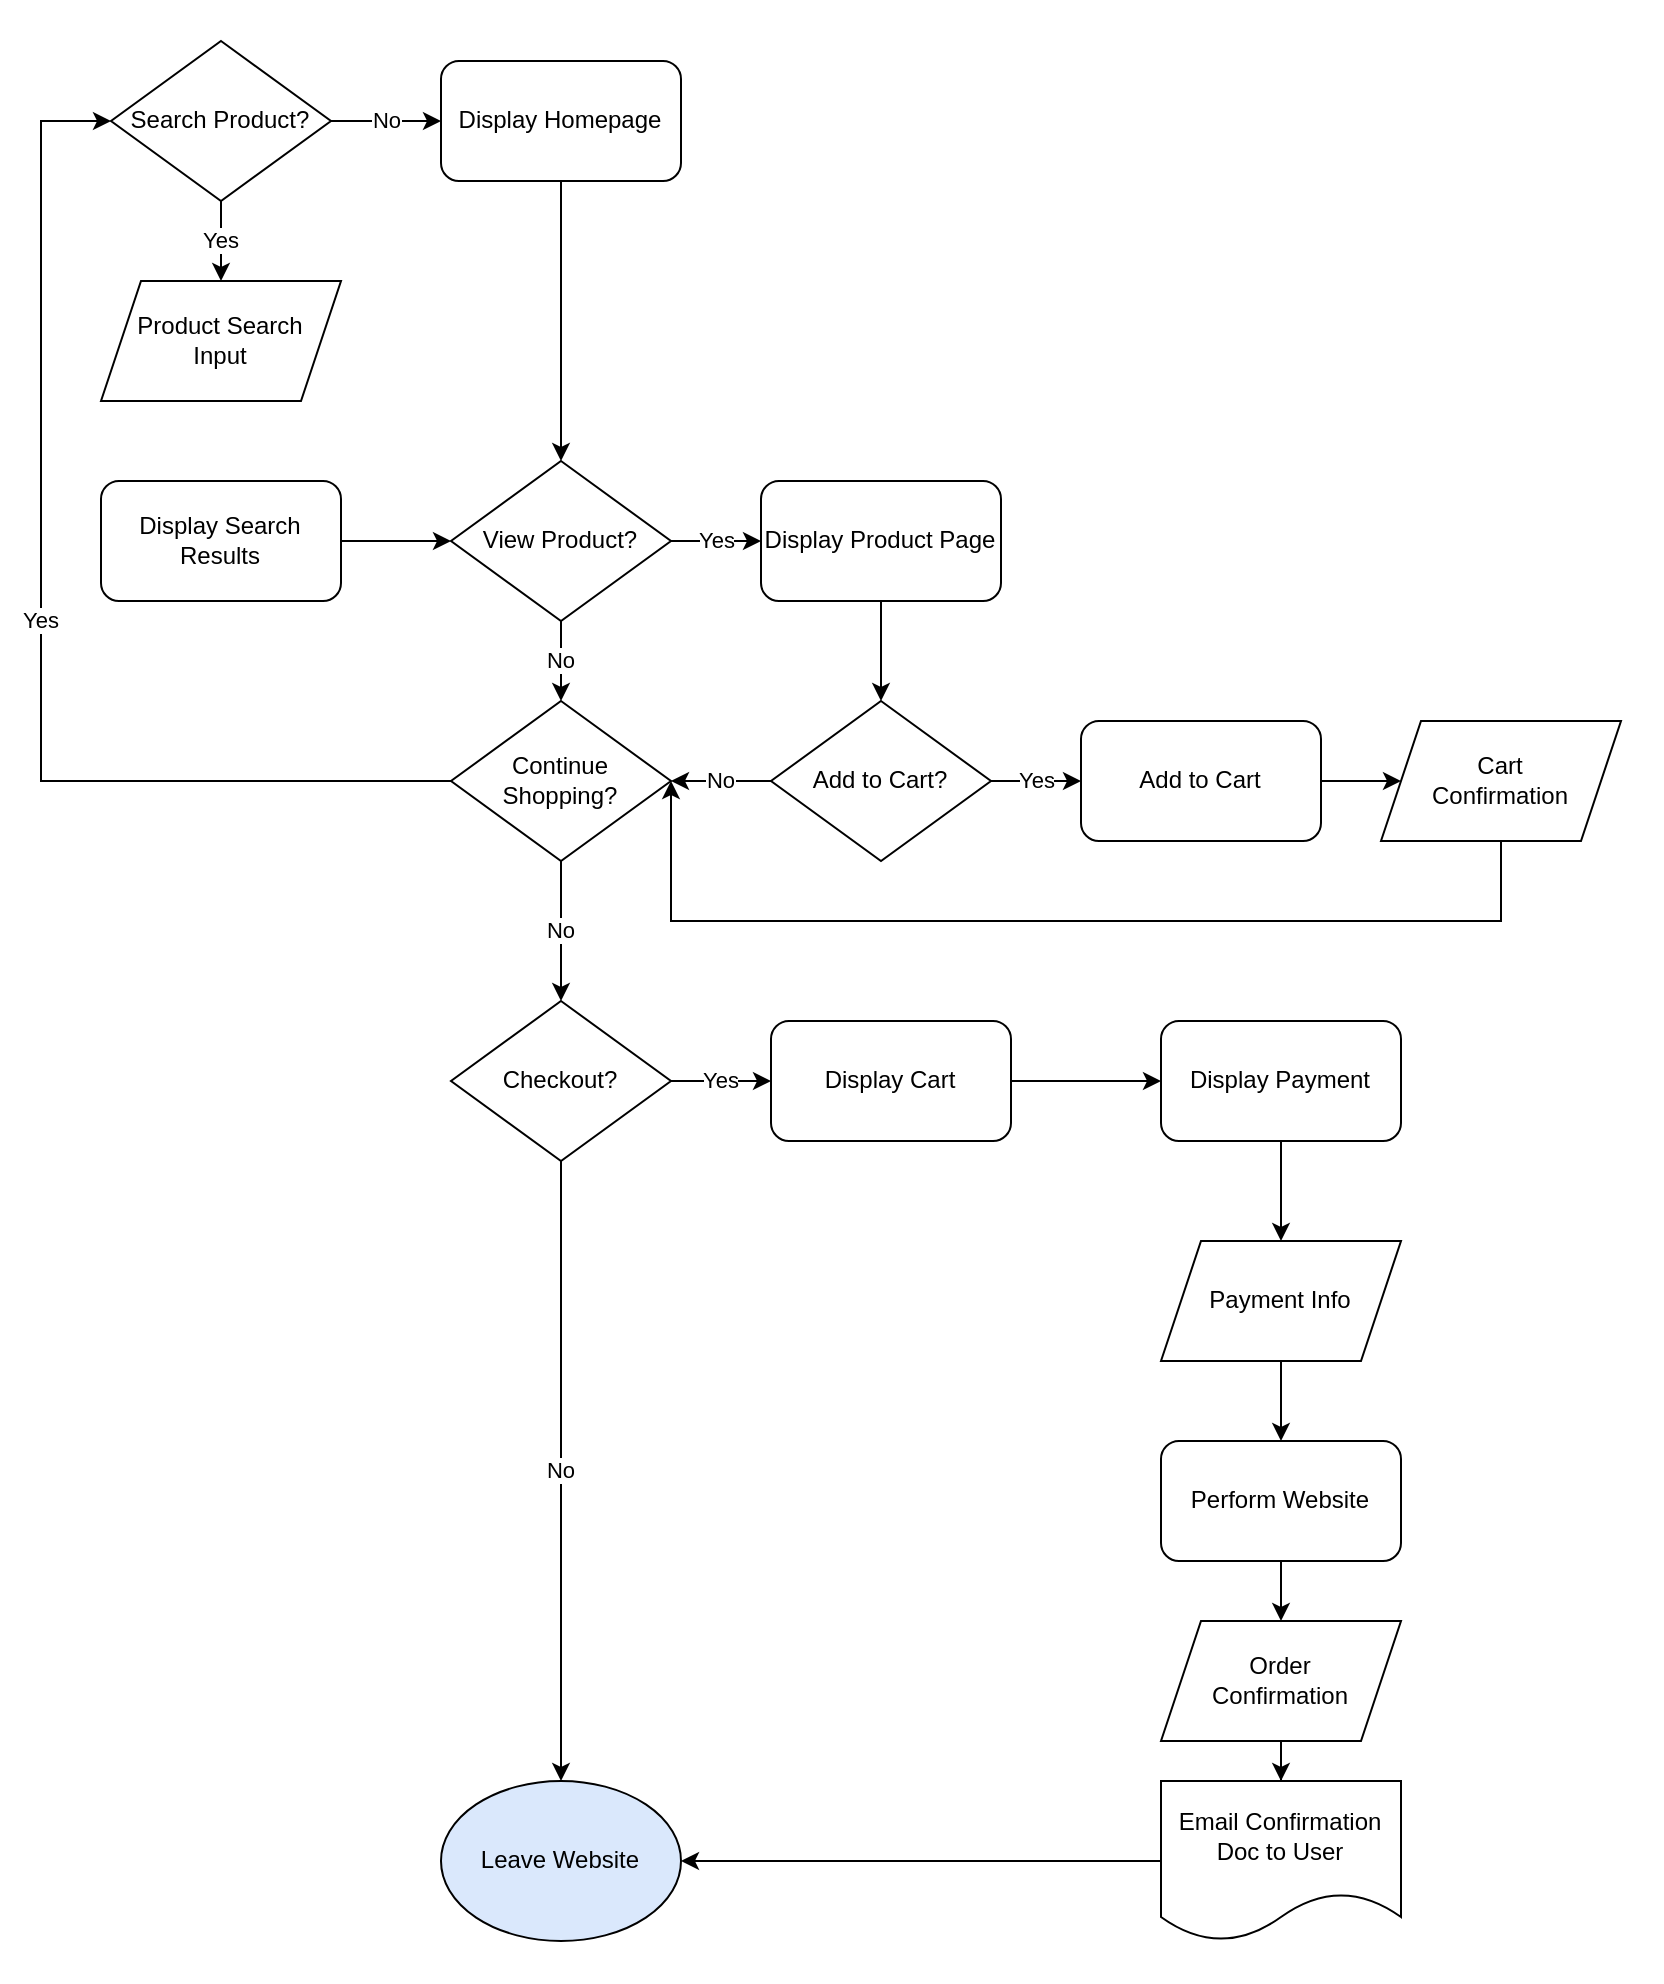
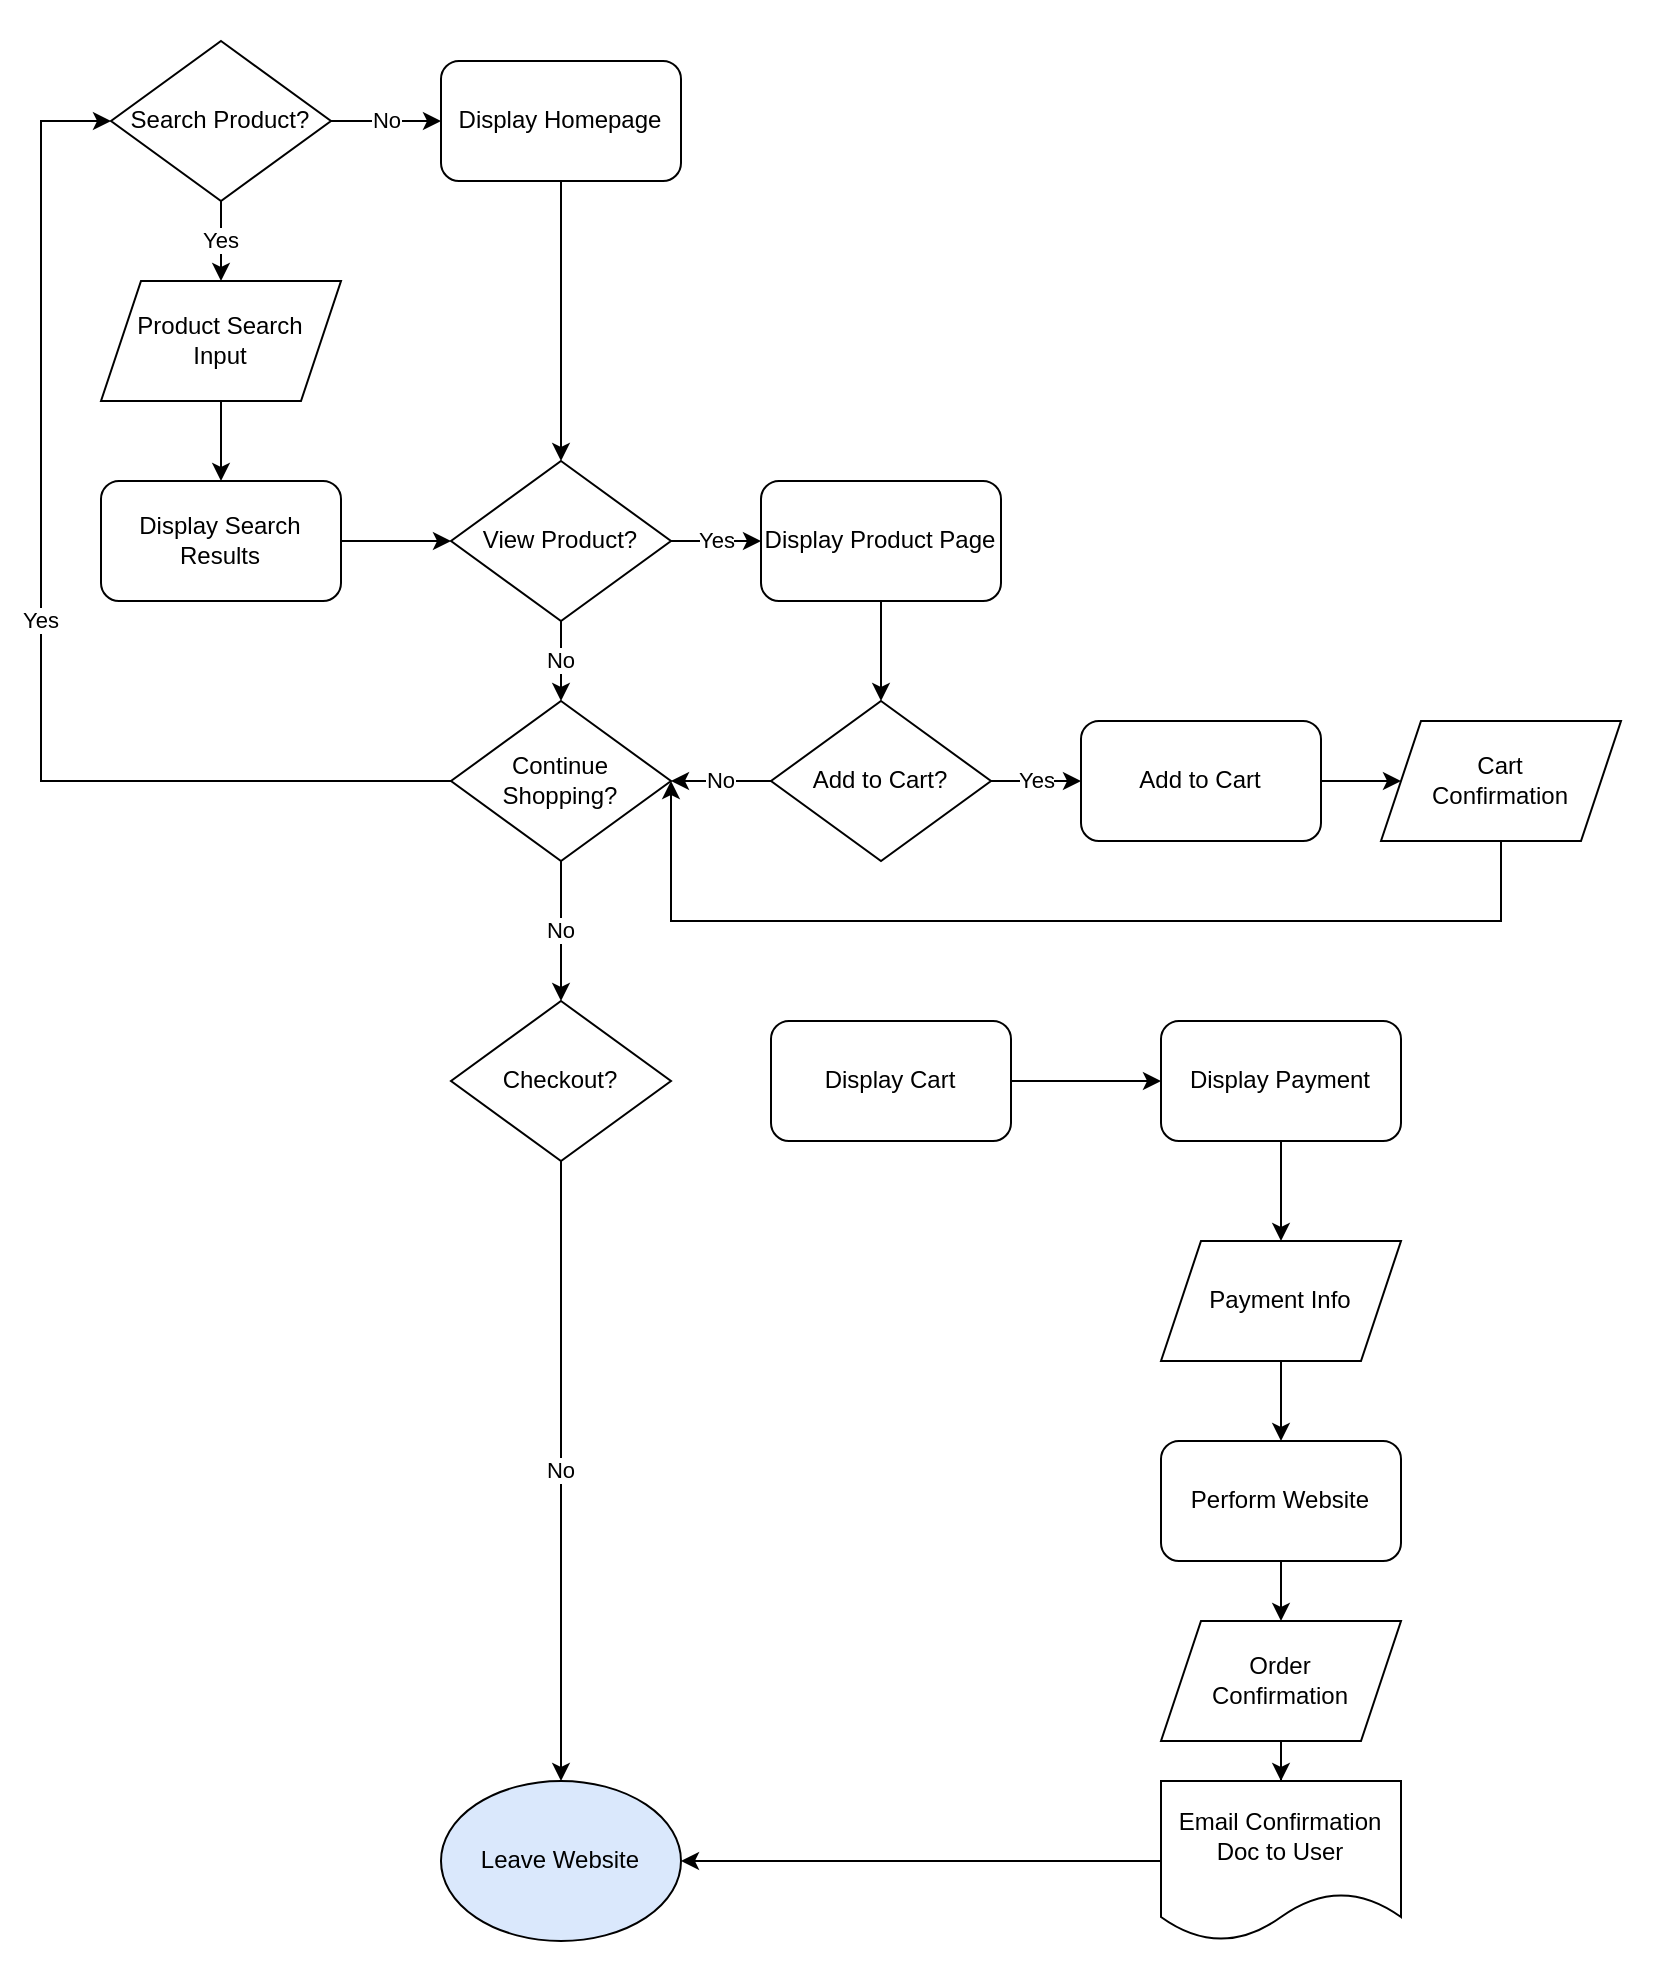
edge "Product Search Input" -> "Display Search Results": added
edge "Checkout?" -> "Display Cart": removed, label "Yes"
